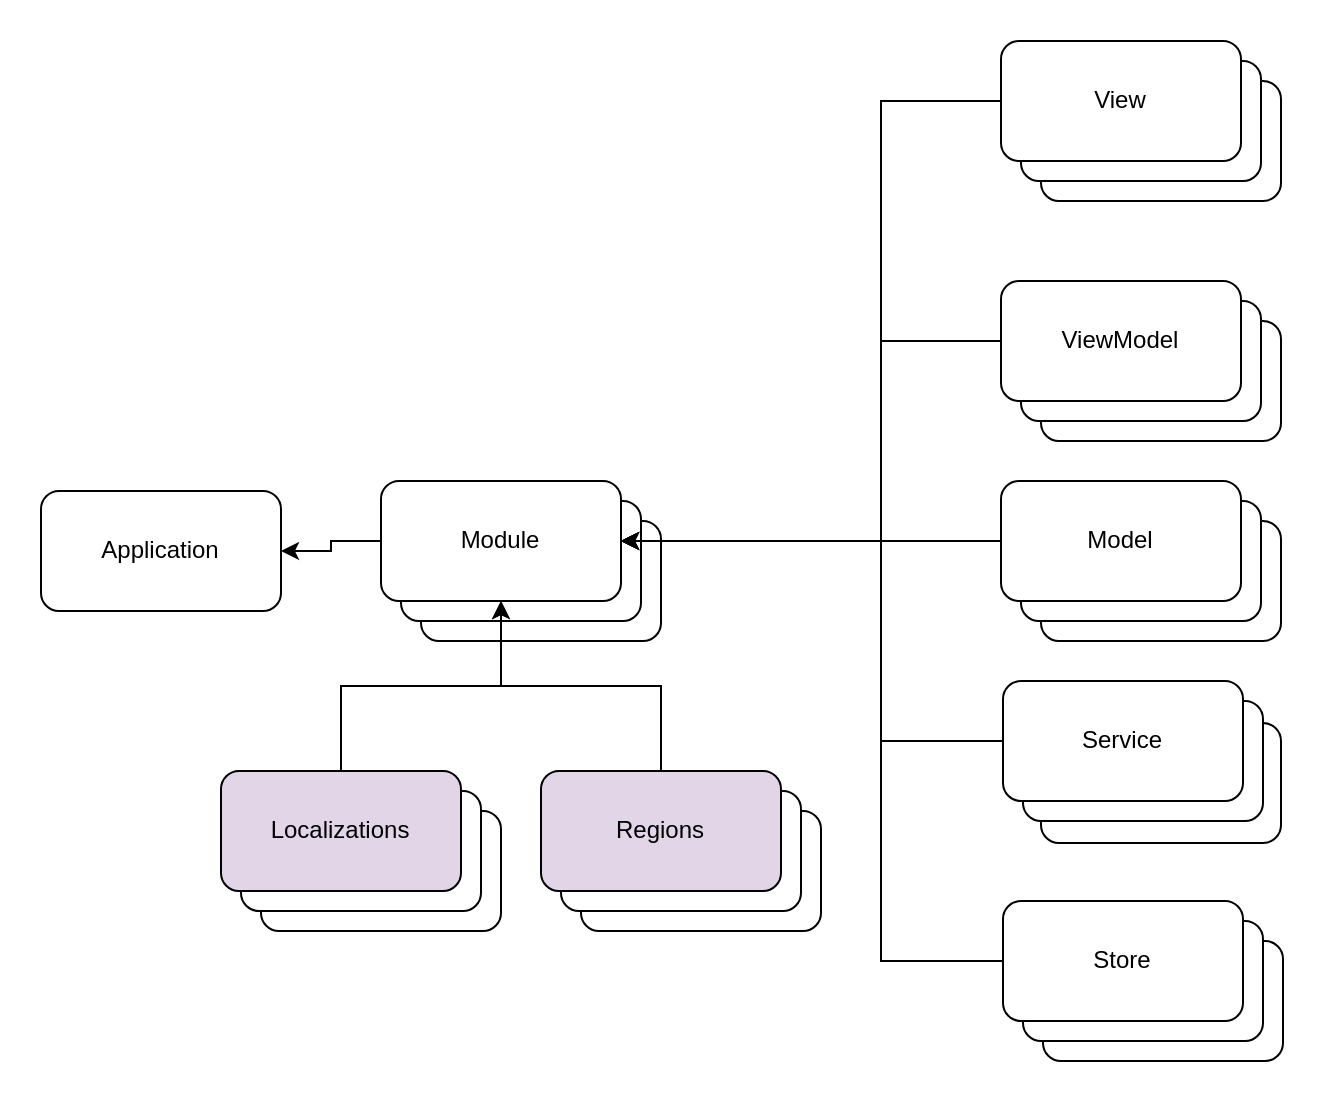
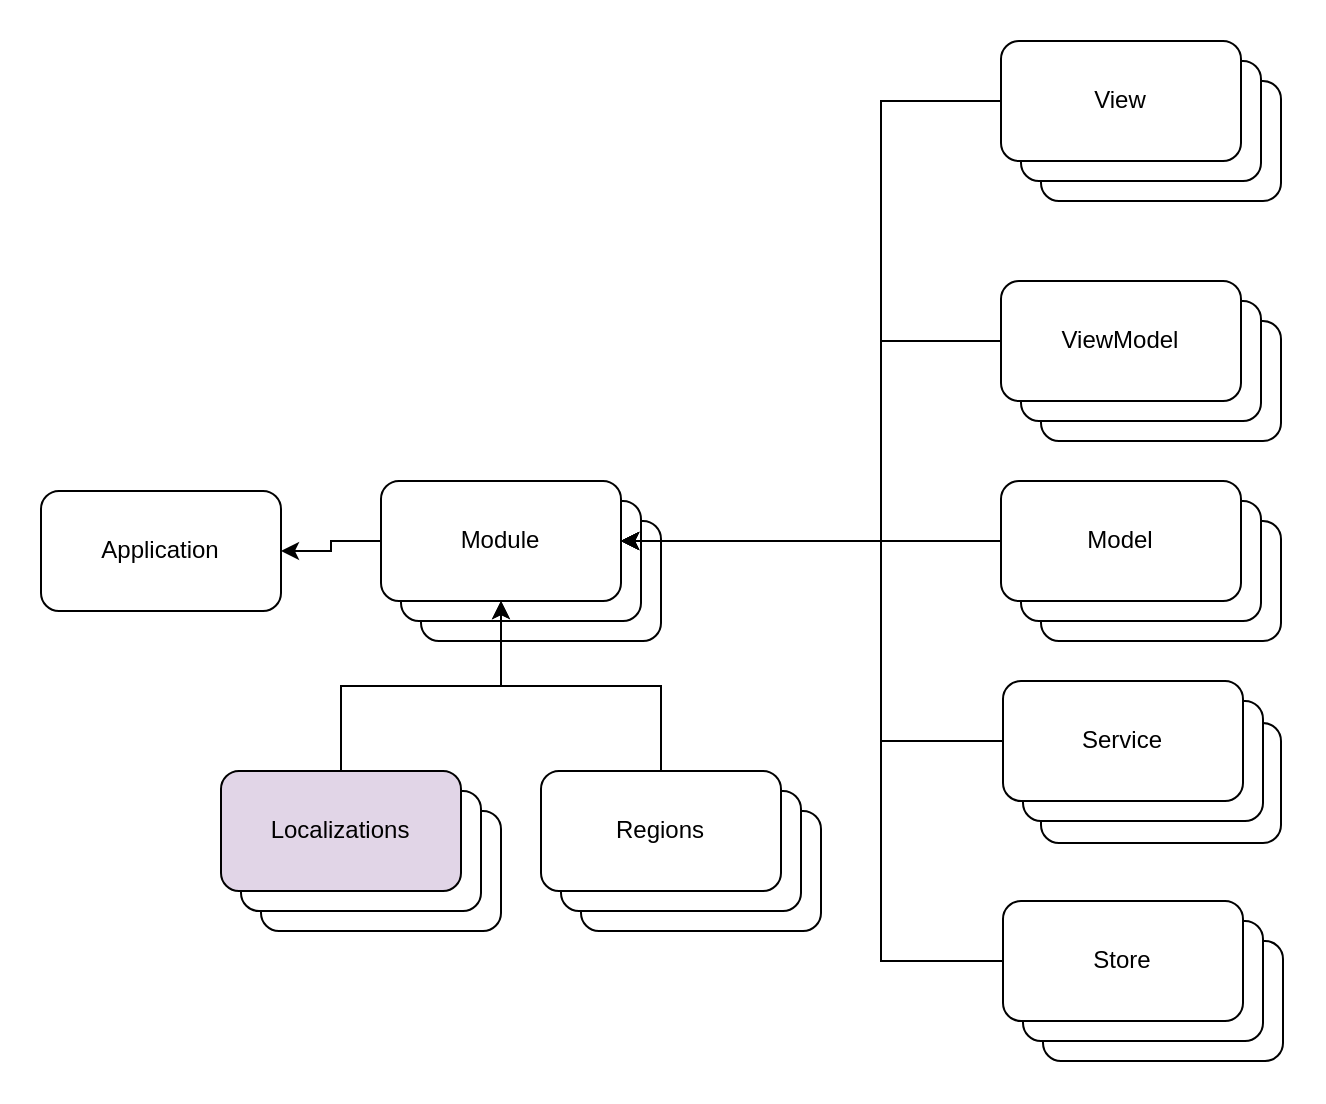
node "Regions": fillcolor #e1d5e7 -> #ffffff
